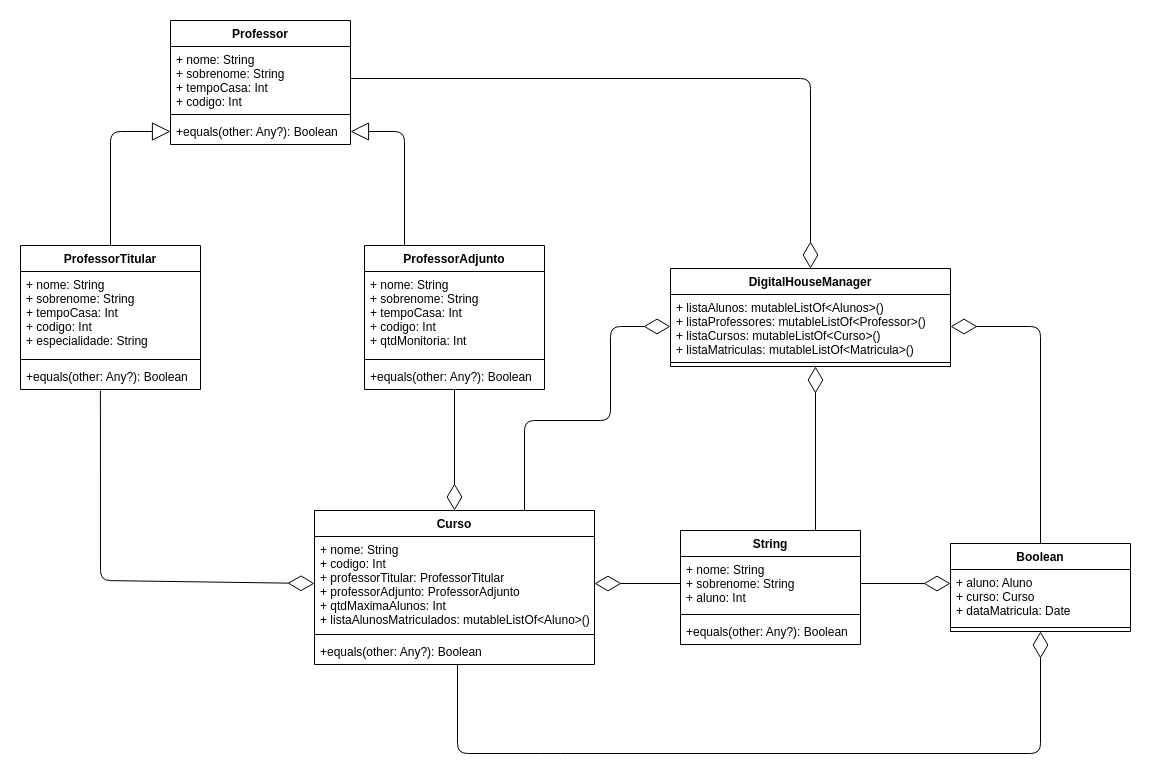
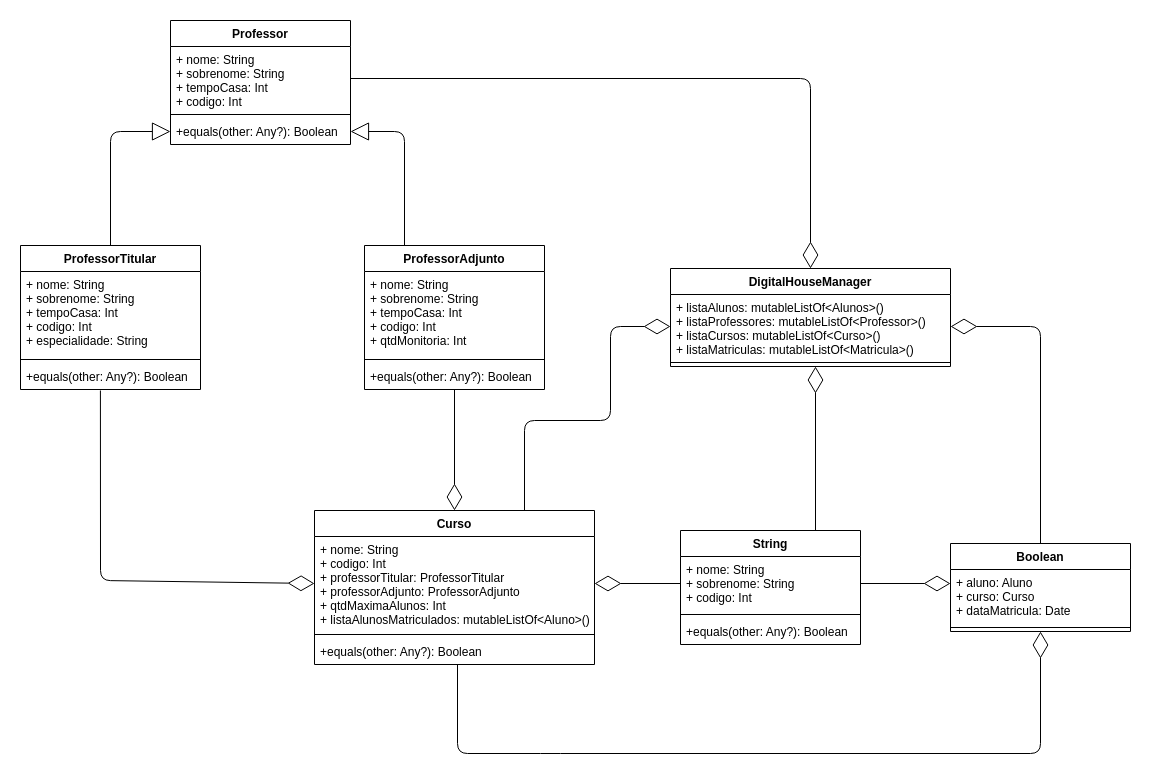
node "+ nome: String + sobrenome: String + aluno: Int": label "+ nome: String + sobrenome: String + aluno: Int" -> "+ nome: String + sobrenome: String + codigo: Int"
